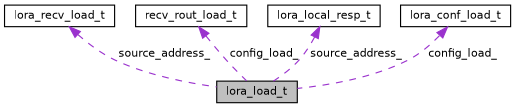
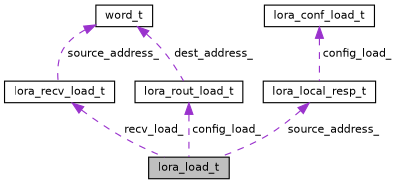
node "word_t": added
node "recv_rout_load_t": label "recv_rout_load_t" -> "lora_rout_load_t"
edge "lora_load_t" -> "lora_recv_load_t": label " source_address_" -> " recv_load_"
edge "lora_load_t" -> "lora_conf_load_t": now "lora_local_resp_t" -> "lora_conf_load_t"
